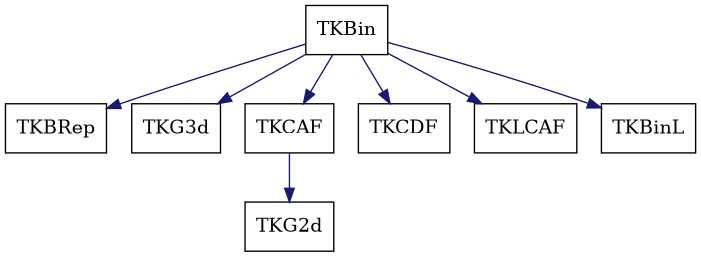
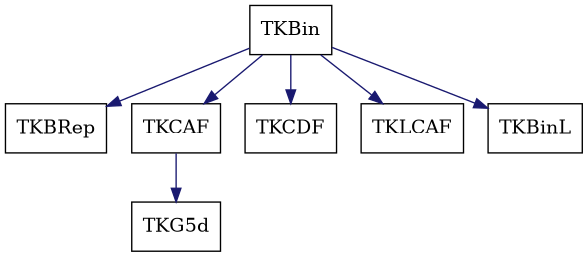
node "TKG3d": removed
node "TKG2d": label "TKG2d" -> "TKG5d"
